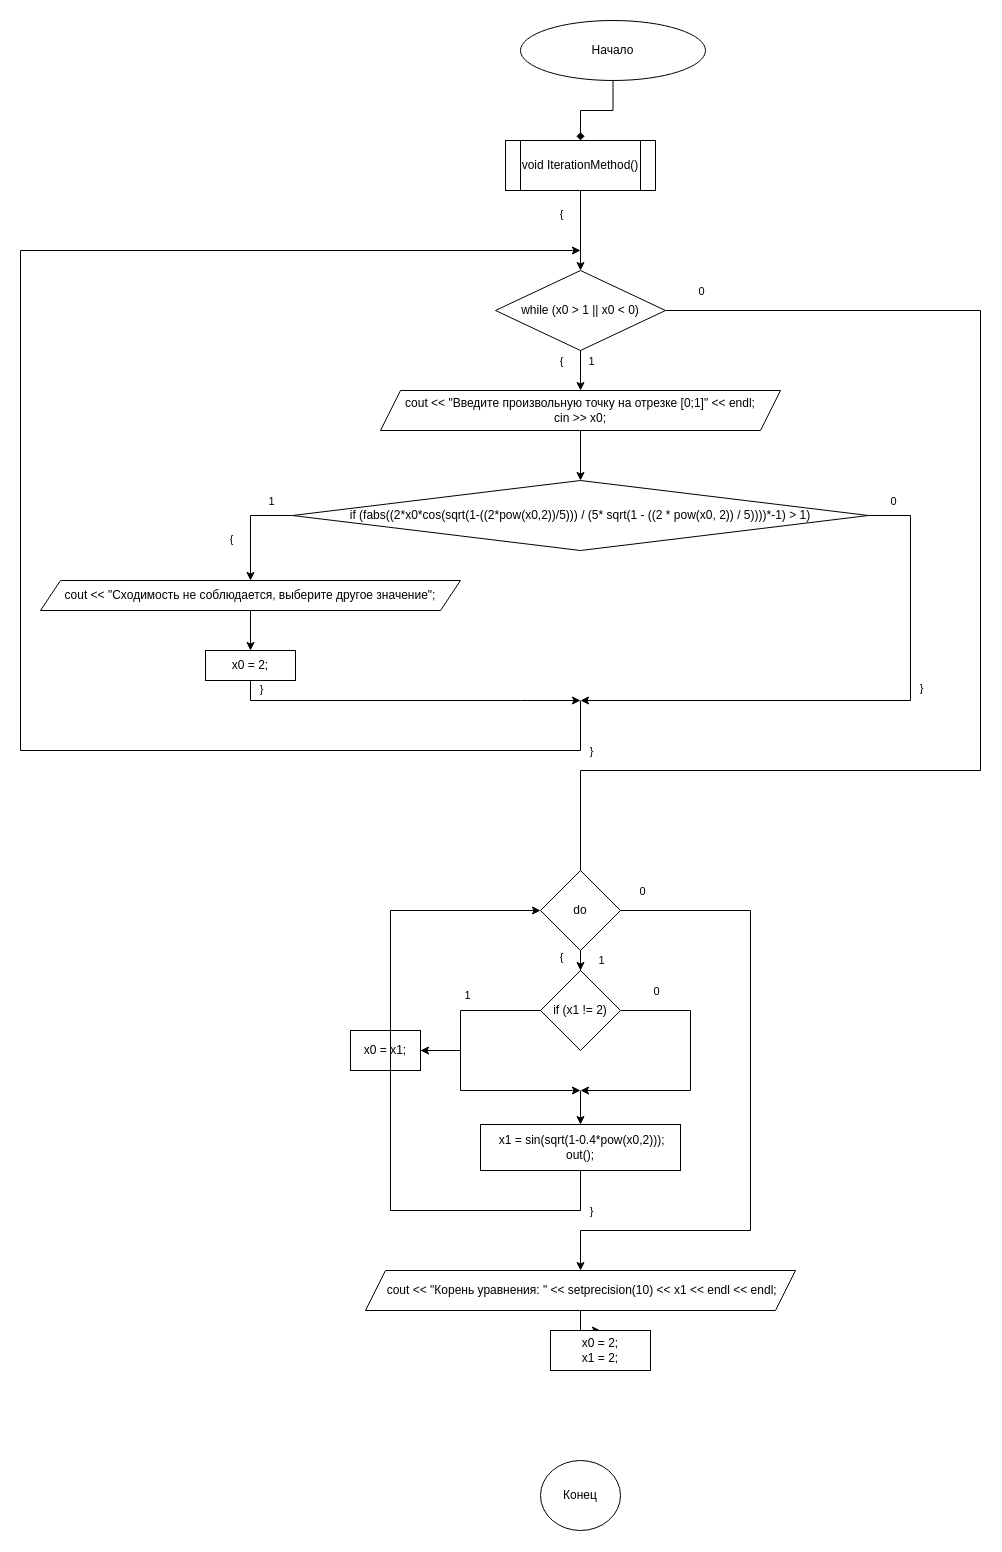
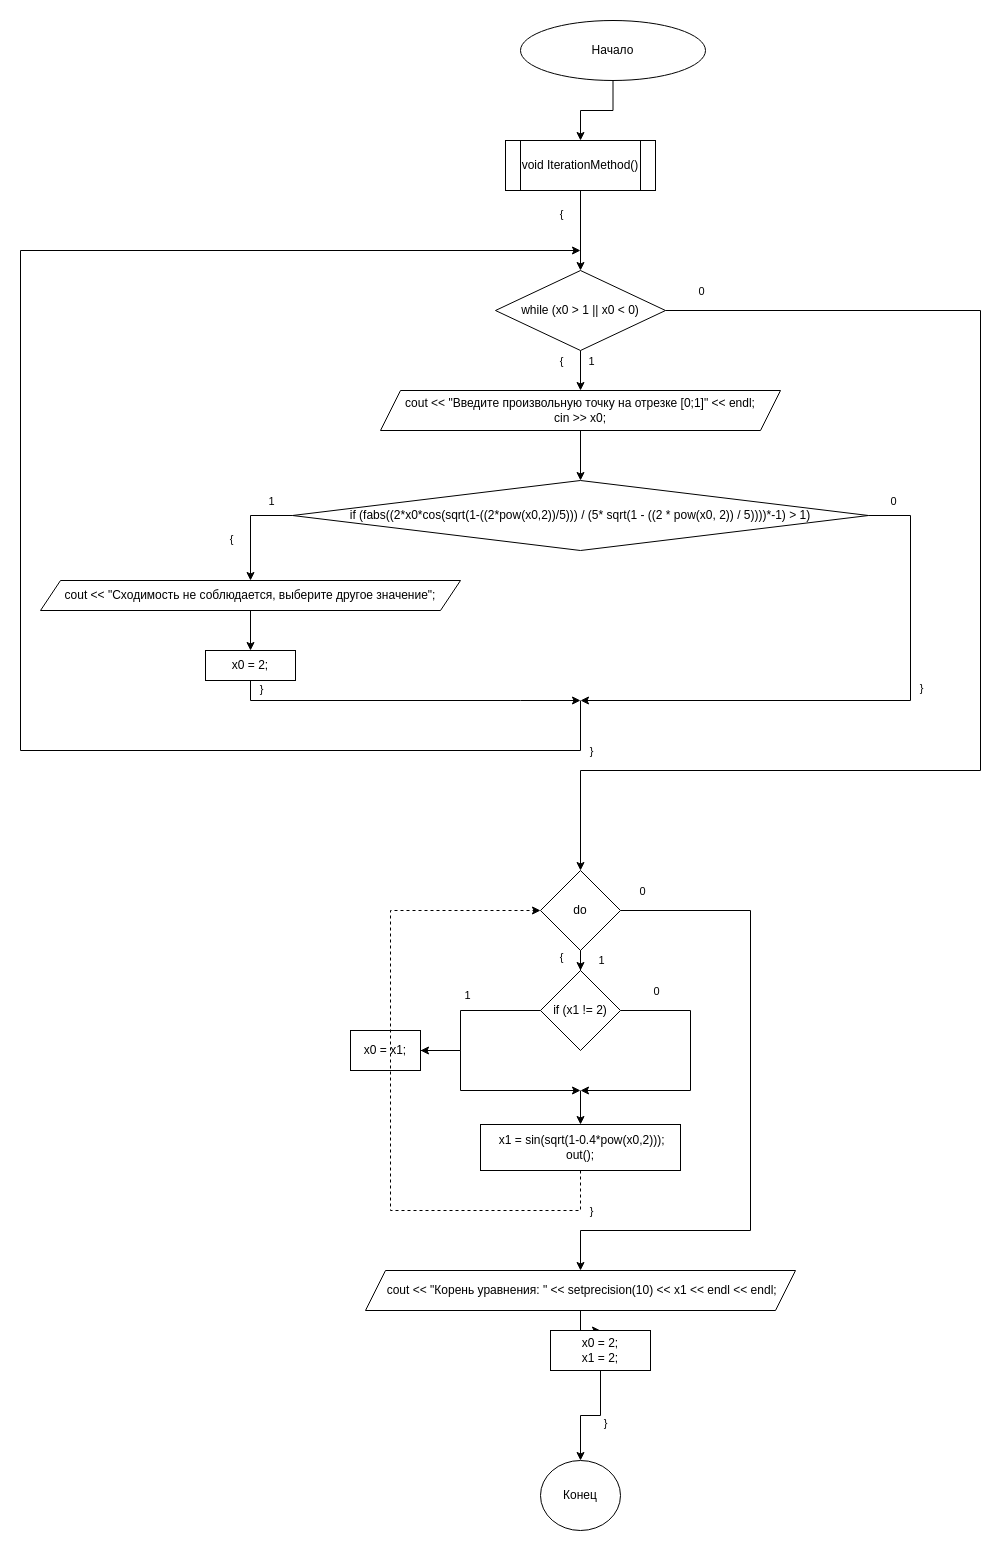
edge "Начало" -> "void IterationMethod()": arrowhead diamond -> classic
edge "while (x0 > 1 || x0 < 0)" -- "do": arrowhead none -> classic
edge "x1 = sin(sqrt(1-0.4*pow(x0,2))); out();" -> "do": style solid -> dashed
edge "x0 = 2; x1 = 2;" -> "Конец": added, label "}"
